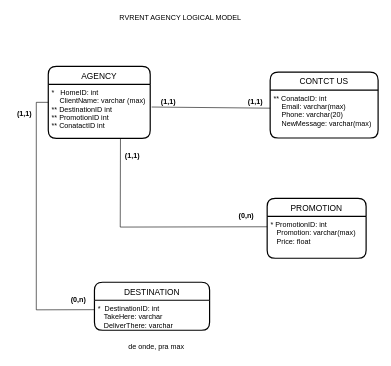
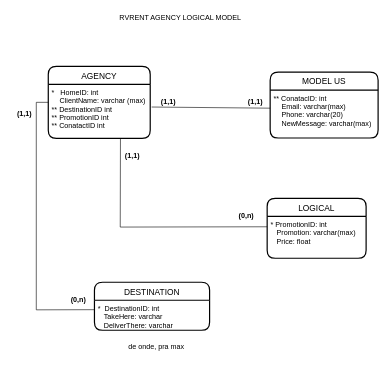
node "CONTCT US": label "CONTCT US" -> "MODEL US"
node "PROMOTION": label "PROMOTION" -> "LOGICAL"
